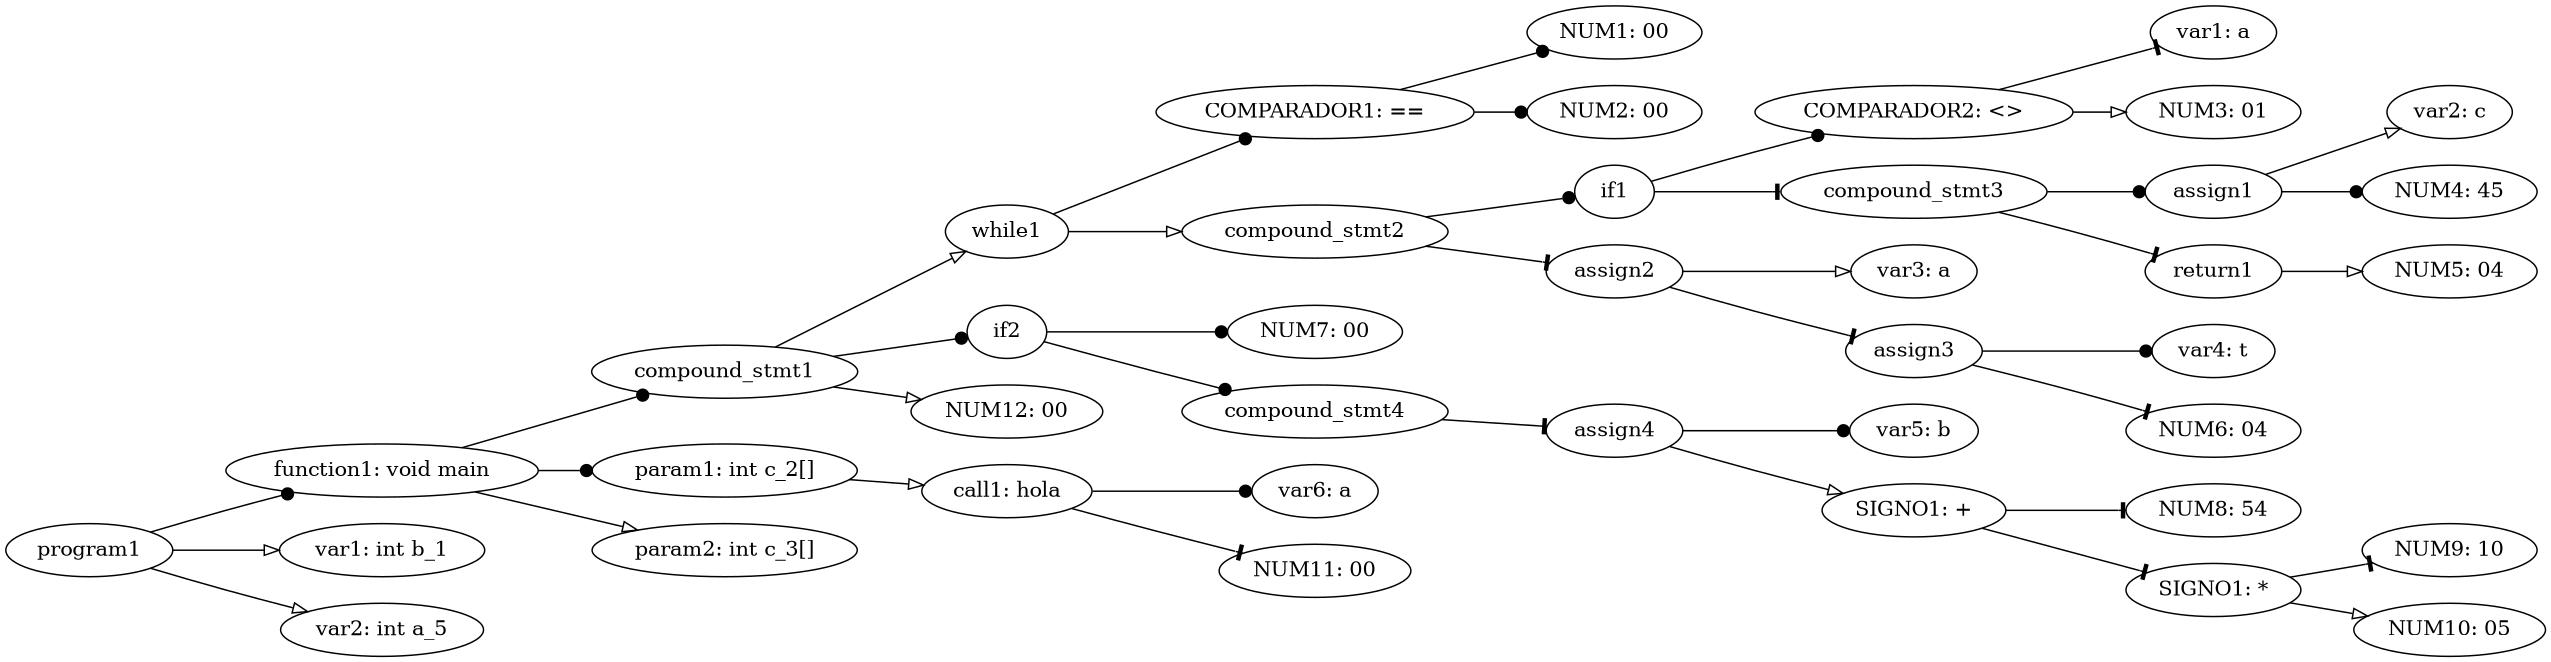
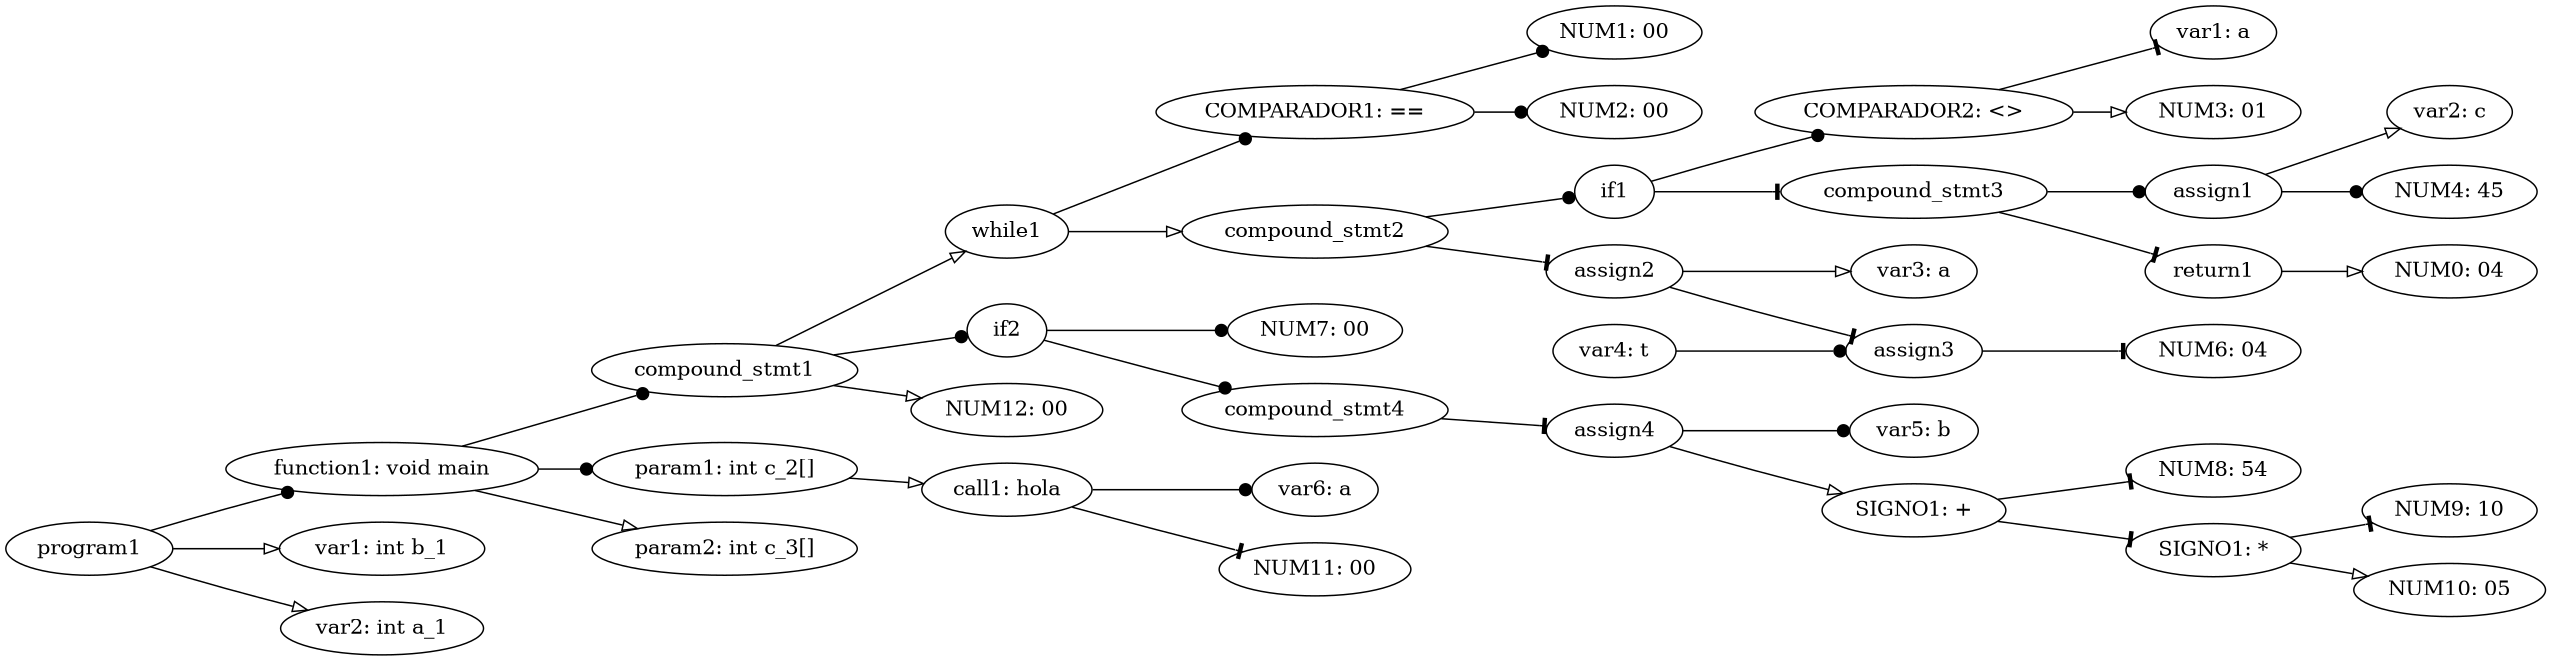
node "NUM5: 04": label "NUM5: 04" -> "NUM0: 04"
edge "assign3" -> "var4: t": reversed
node "var2: int a_5": label "var2: int a_5" -> "var2: int a_1"
